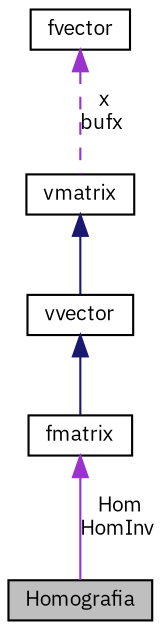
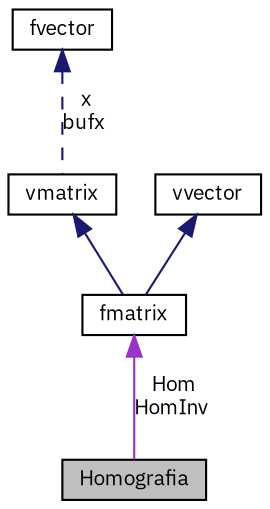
edge "vmatrix" -> "fvector": color darkorchid3 -> midnightblue
edge "vvector" -> "vmatrix": now "fmatrix" -> "vmatrix"
